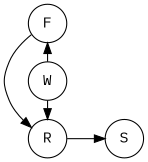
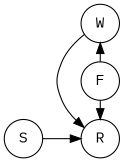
edge "W" -> "F": reversed
edge "R" -> "S": reversed
